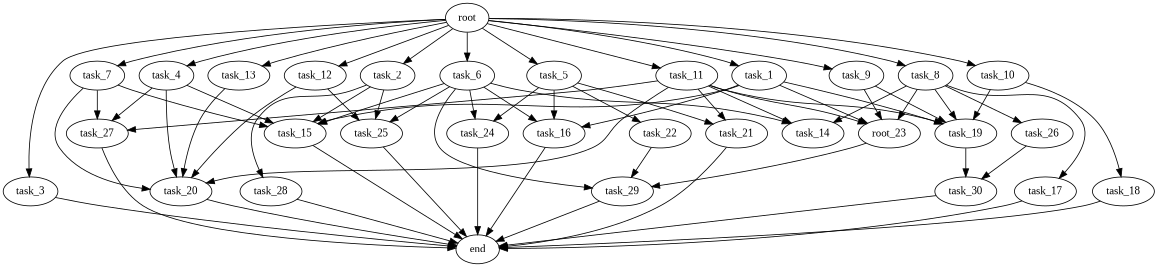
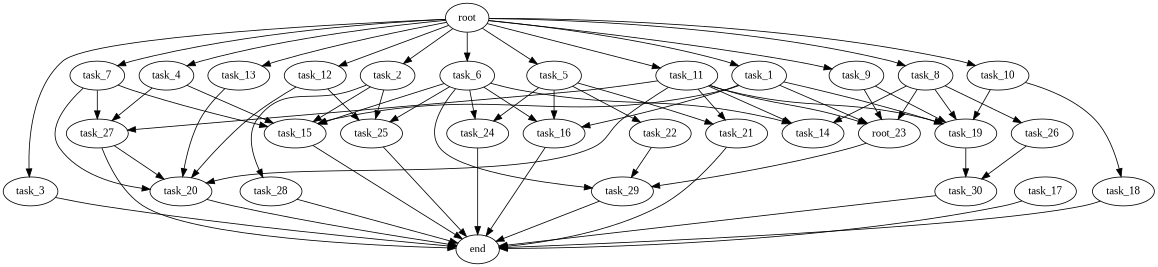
edge "task_8" -> "task_17": removed
edge "task_4" -> "task_20": now "task_27" -> "task_20"
